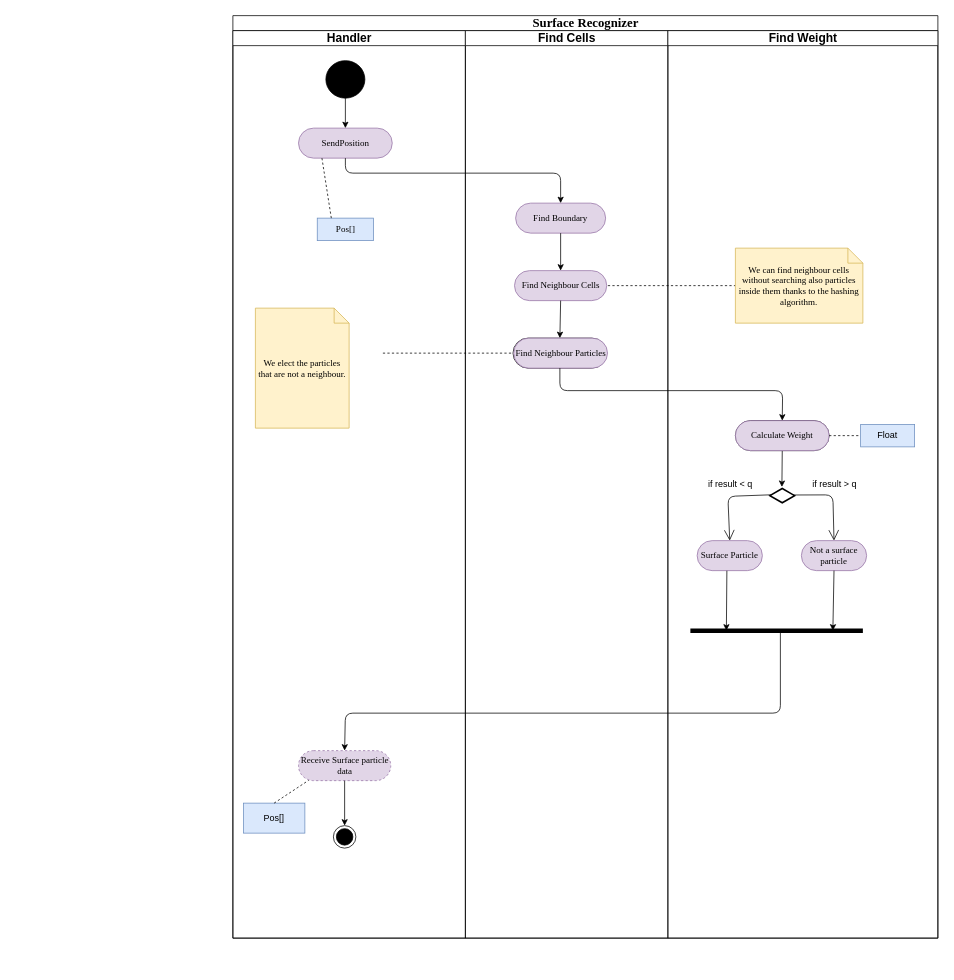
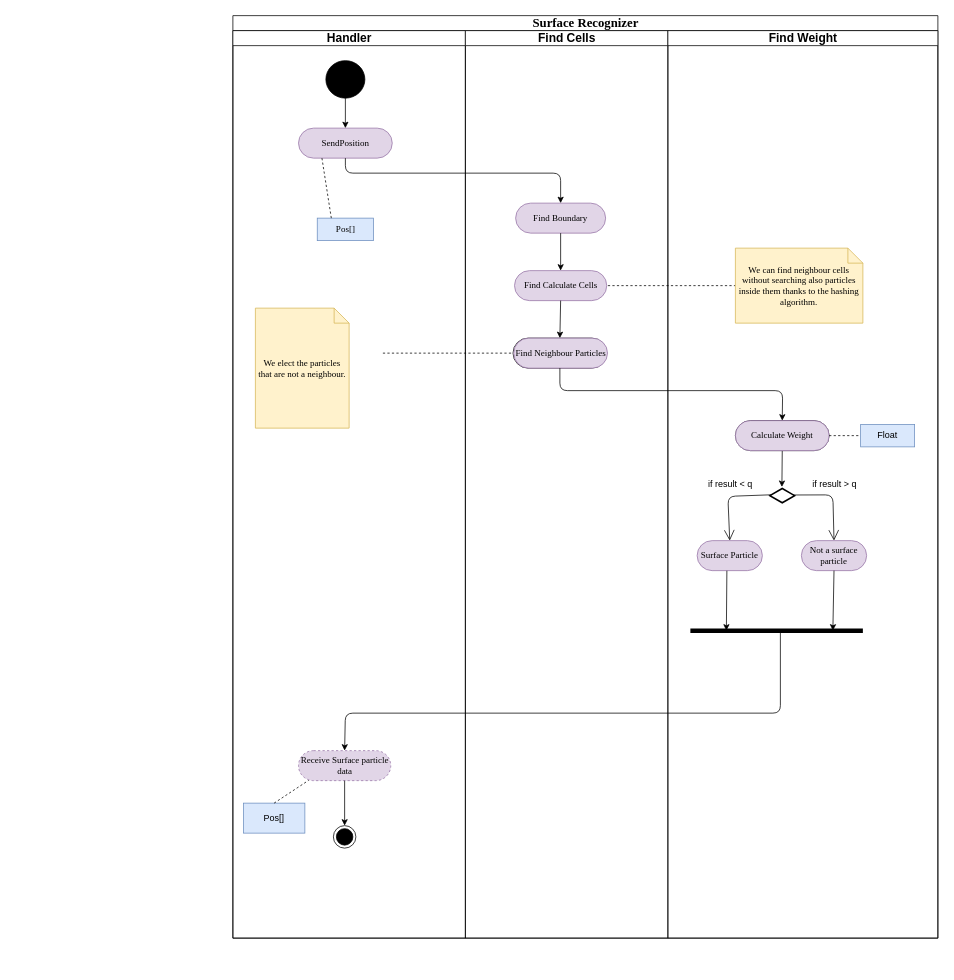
node "Find Neighbour Cells": label "Find Neighbour Cells" -> "Find Calculate Cells"
